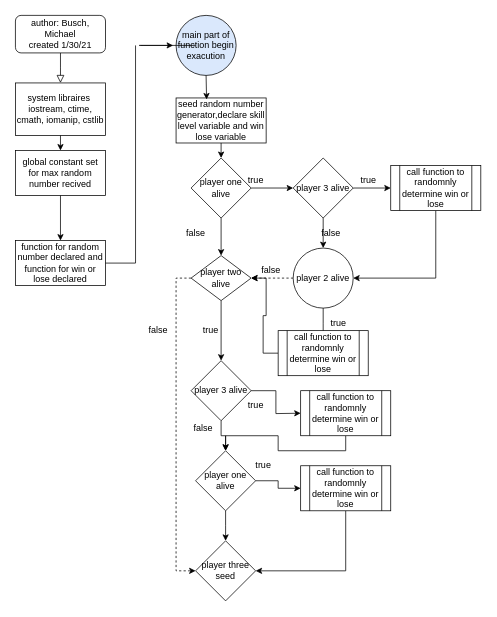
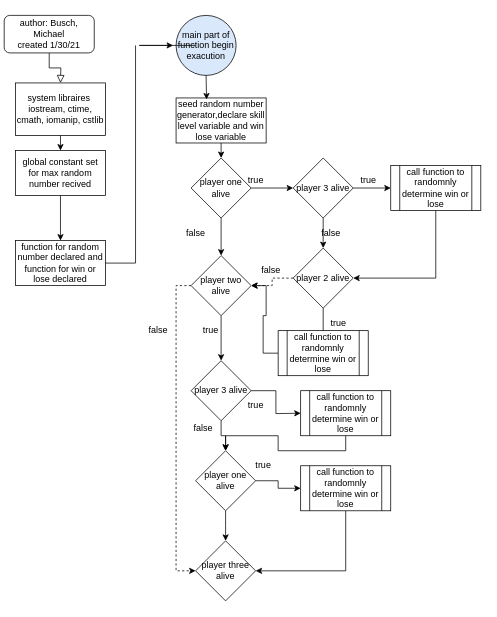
node "author: Busch, Michael created 1/30/21": moved (60, 34) -> (49, 34)
node "player two alive": size 60x45 -> 60x60
node "player 2 alive": shape ellipse -> diamond
node "player three seed": label "player three seed" -> "player three alive"
